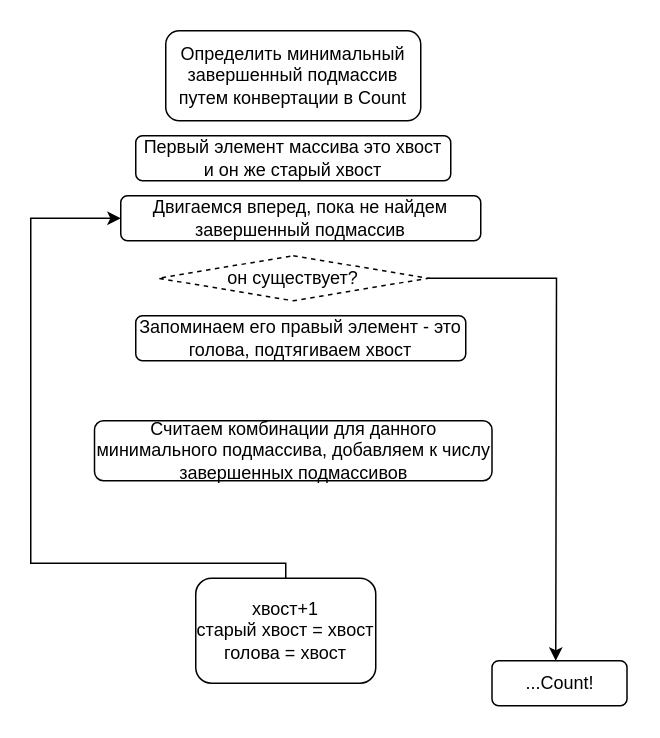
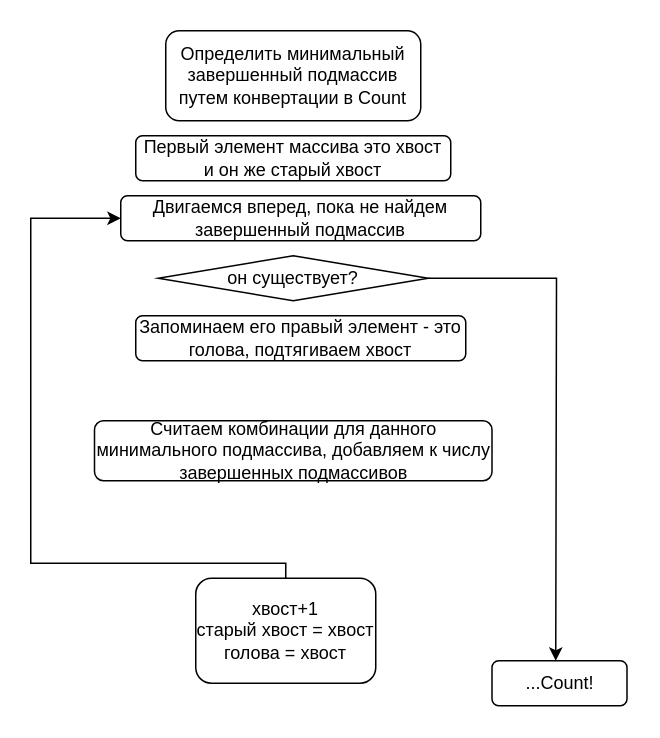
node "он существует?": style dashed -> solid
